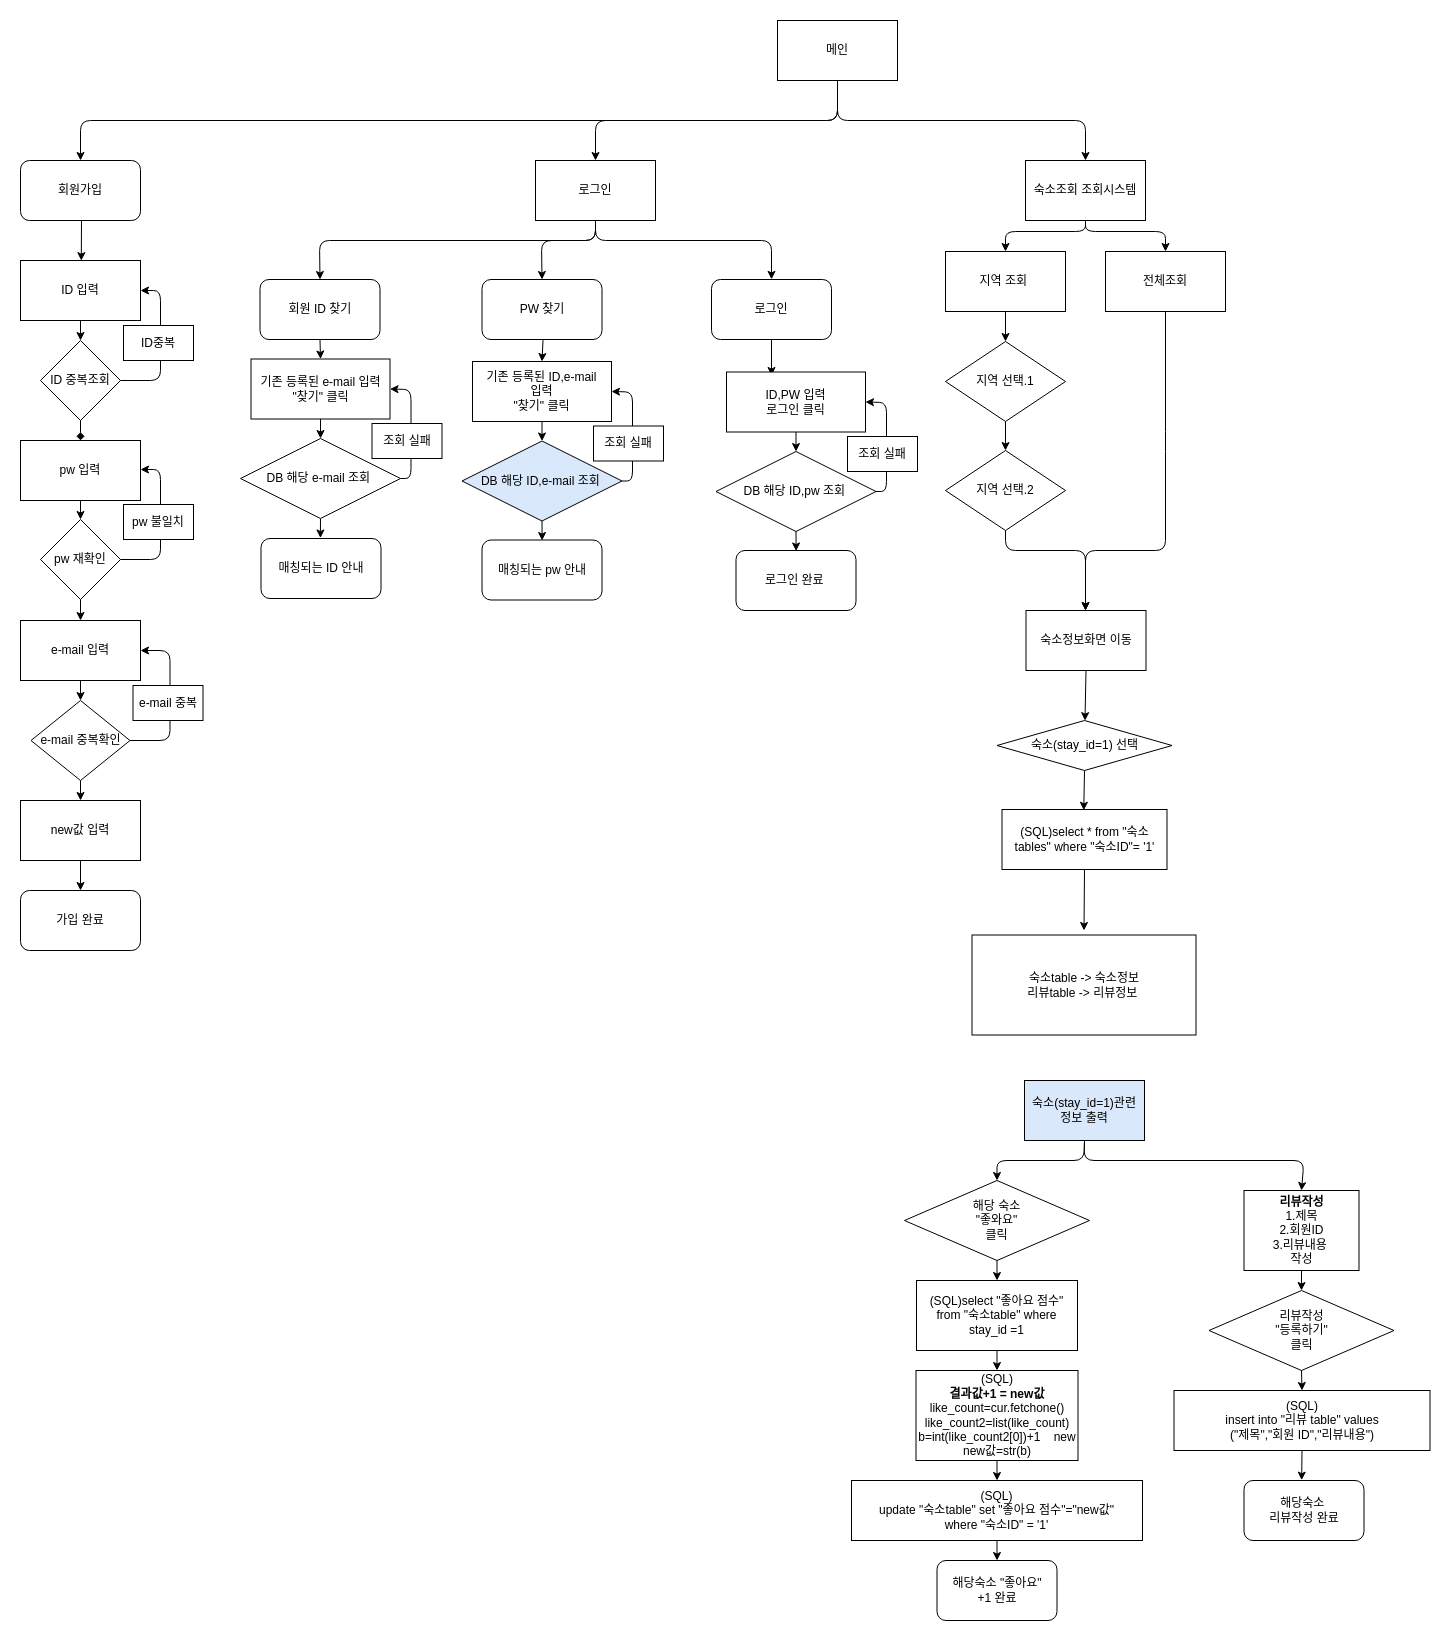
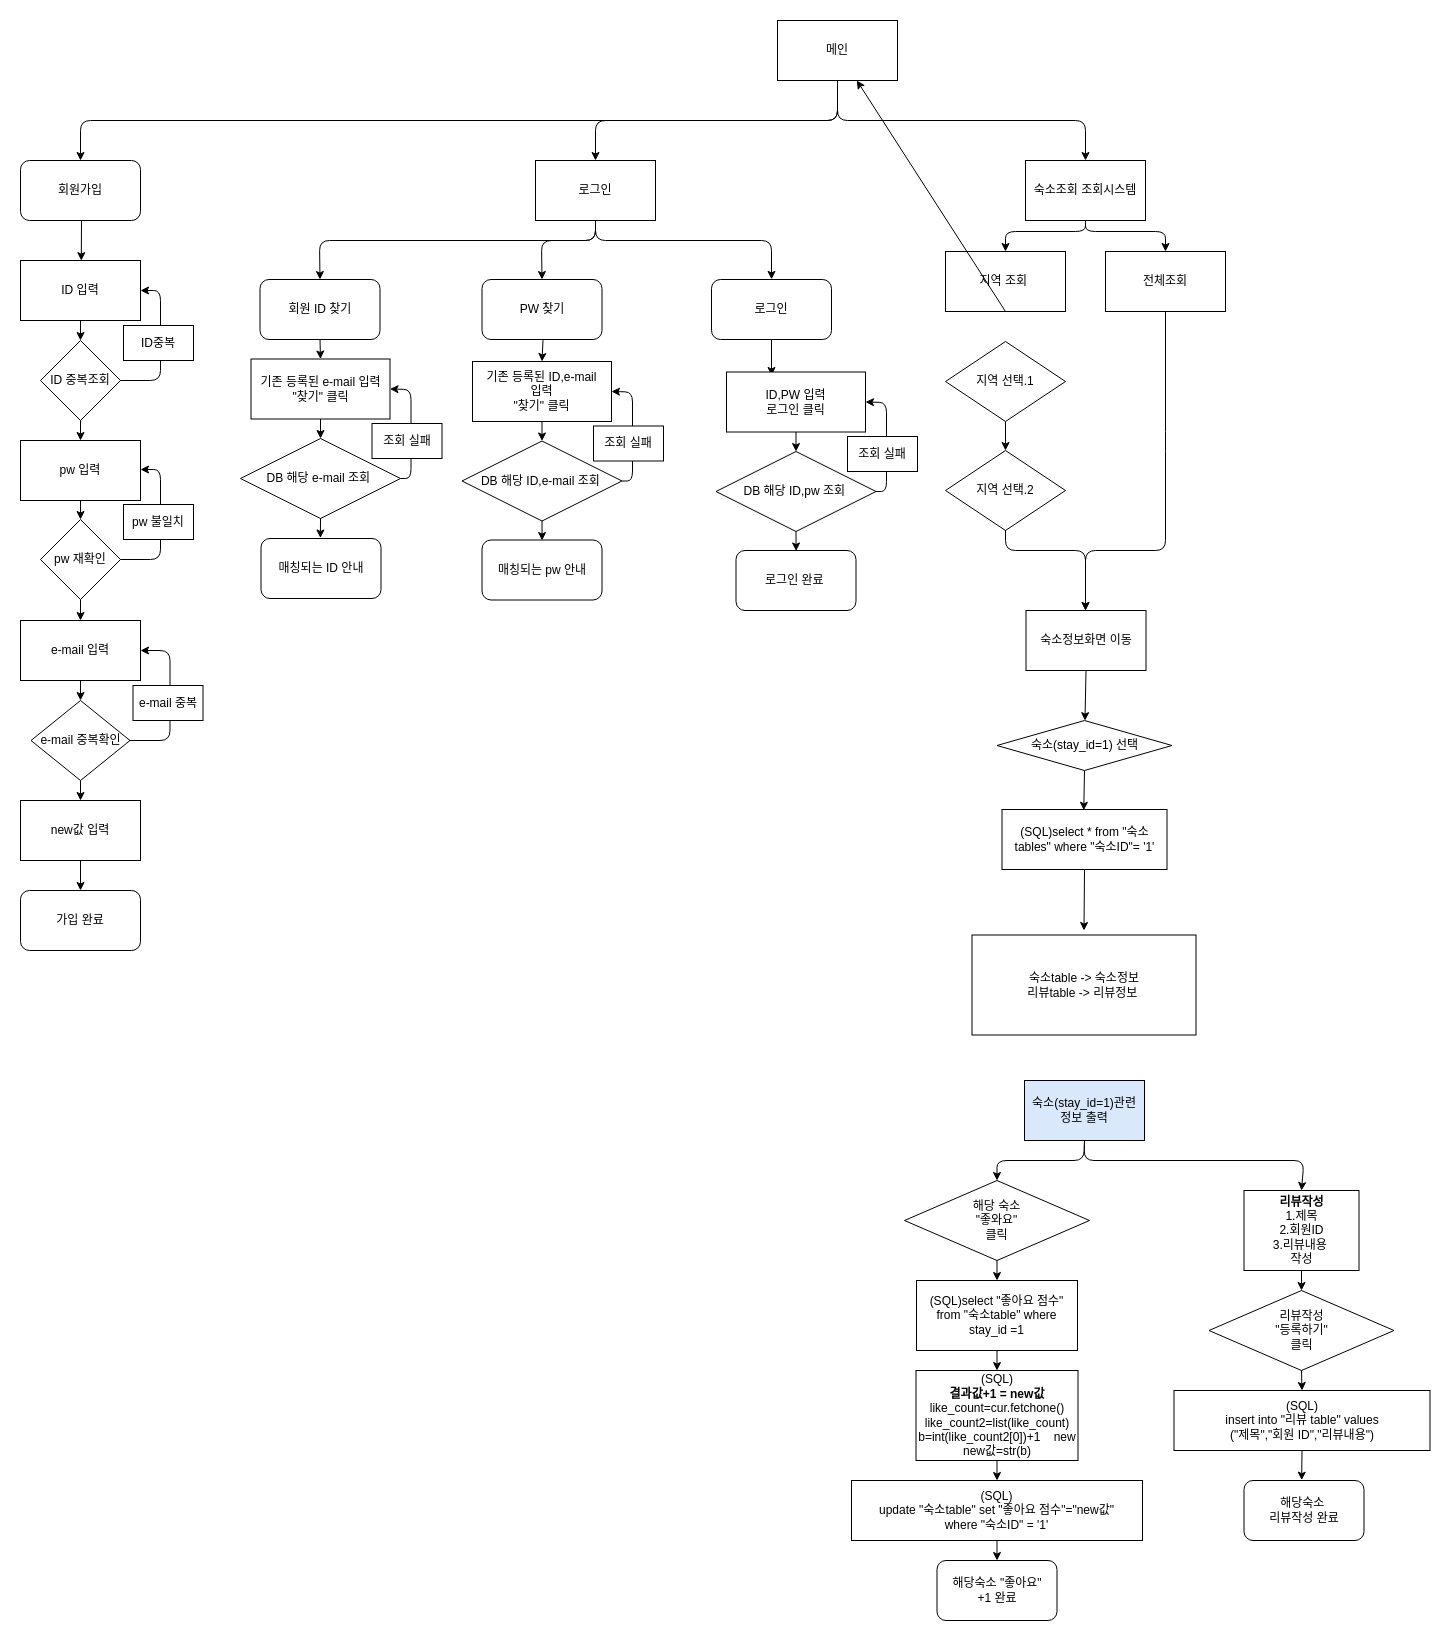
edge "지역 조회" -> "지역 선택.1": now "지역 조회" -> "메인"
edge "ID 중복조회" -> "pw 입력": arrowhead diamond -> classic
node "DB 해당 ID,e-mail 조회": fillcolor #dae8fc -> #ffffff
